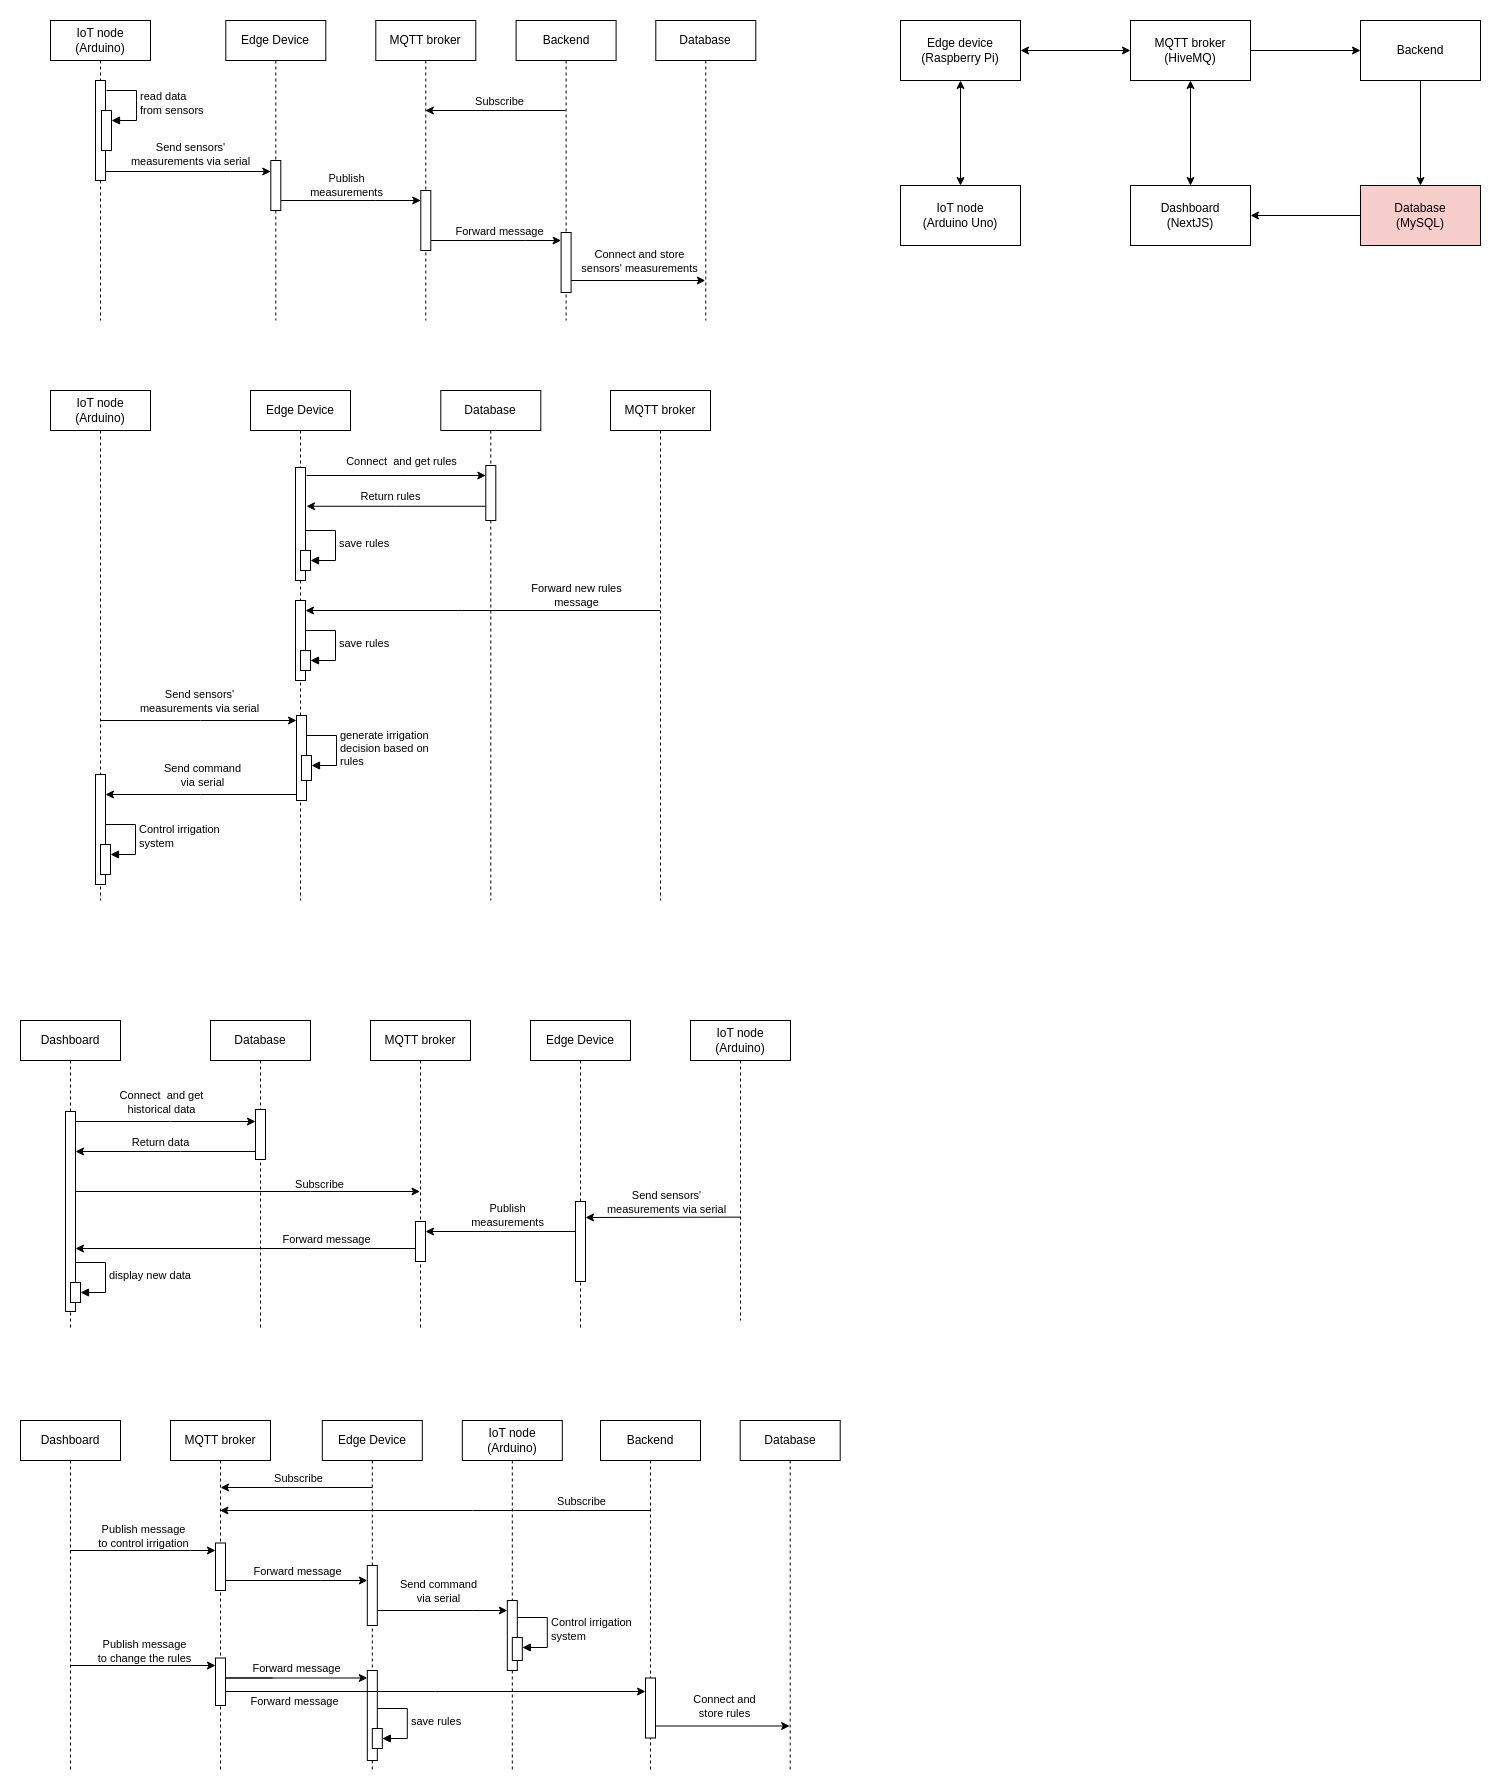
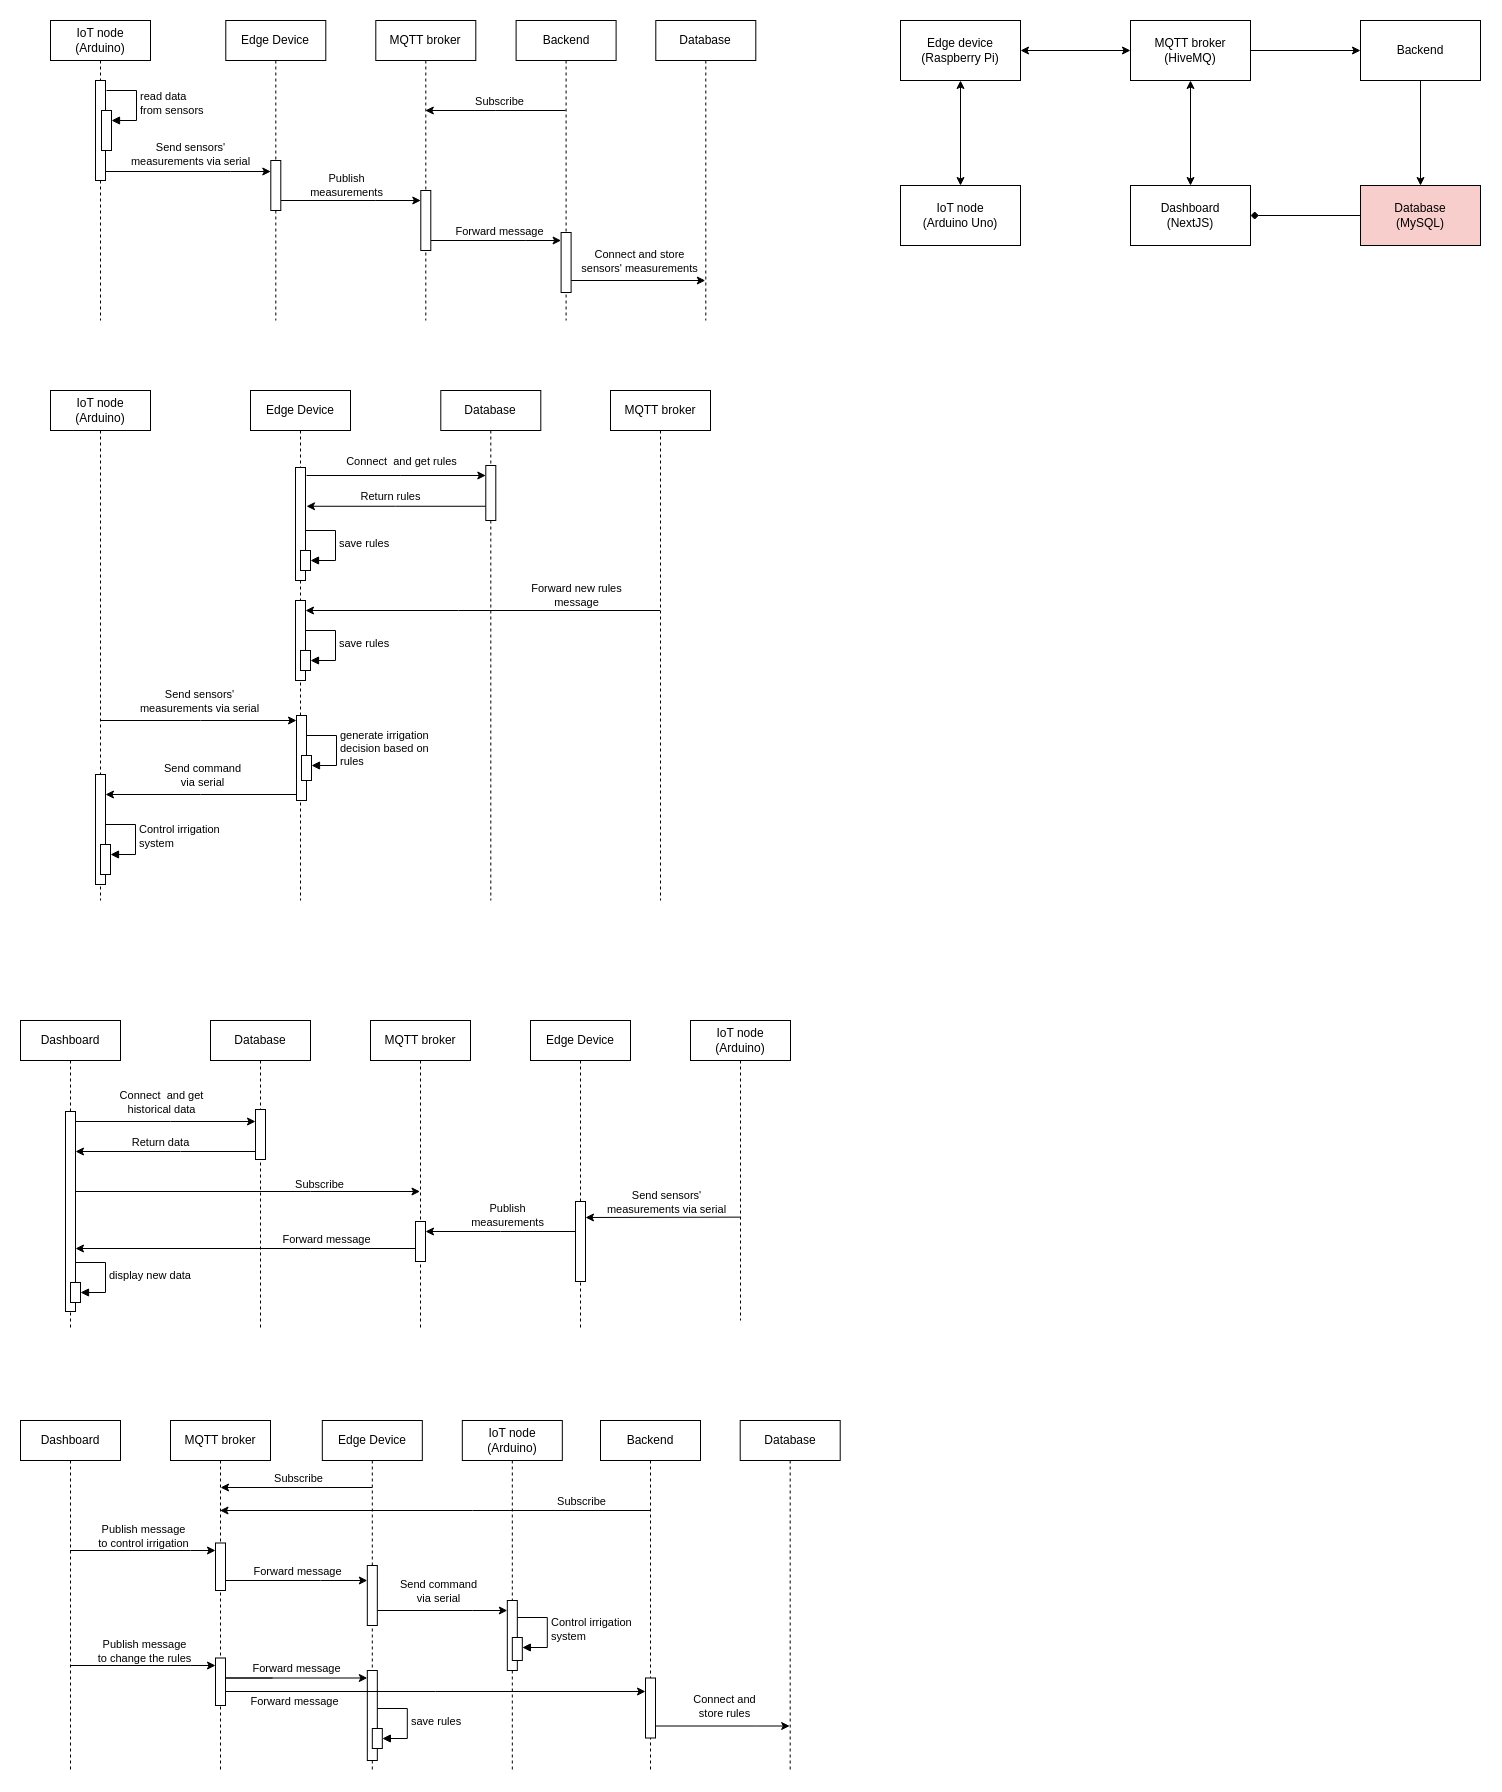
edge "Database (MySQL)" -> "Dashboard (NextJS)": arrowhead classic -> diamond
